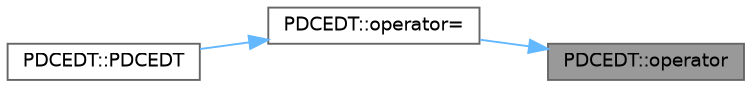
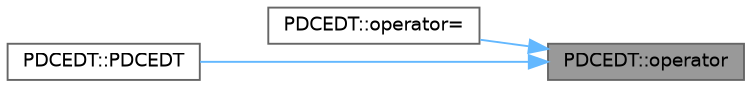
edge "PDCEDT::PDCEDT" -> "PDCEDT::operator=": now "PDCEDT::PDCEDT" -> "PDCEDT::operator"
